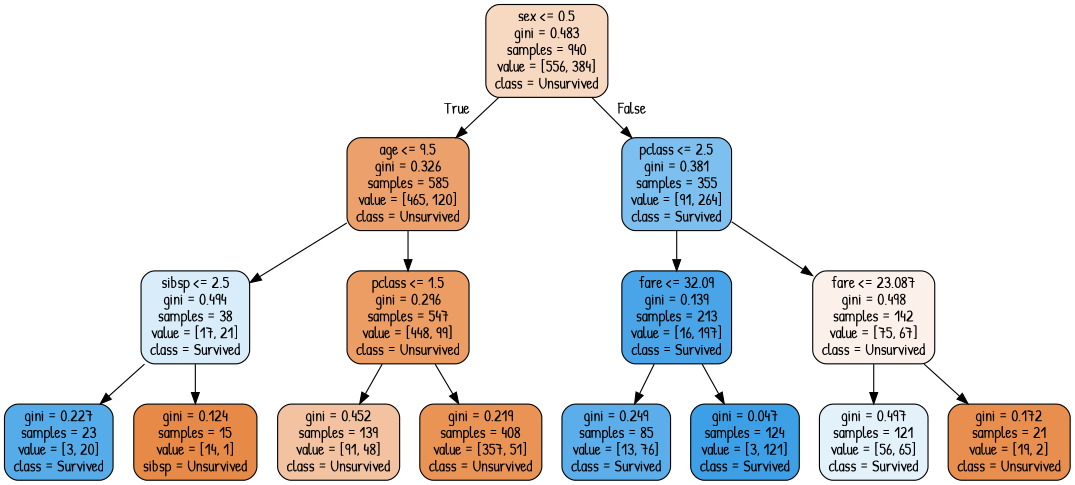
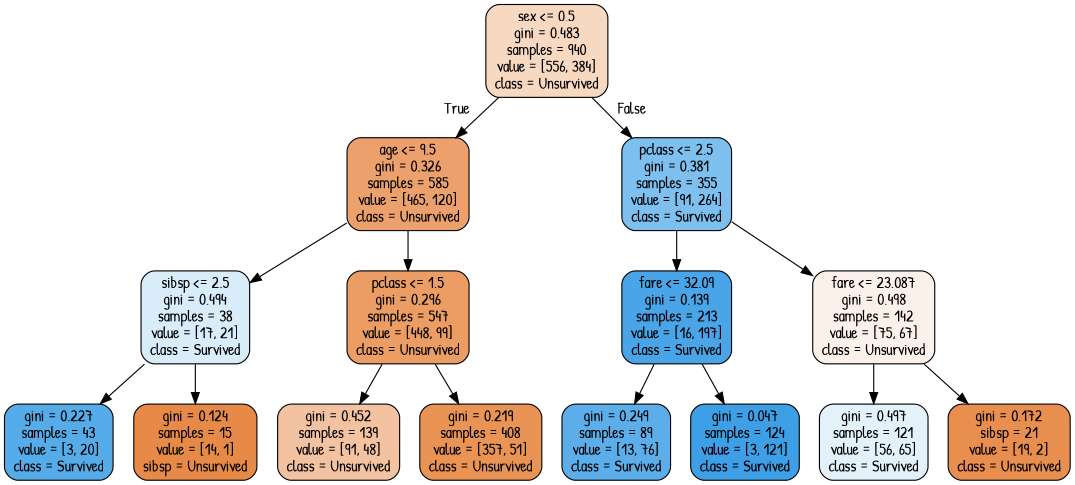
node "gini = 0.227 samples = 23 value = [3, 20] class = Survived": label "gini = 0.227 samples = 23 value = [3, 20] class = Survived" -> "gini = 0.227 samples = 43 value = [3, 20] class = Survived"
node "gini = 0.249 samples = 85 value = [13, 76] class = Survived": label "gini = 0.249 samples = 85 value = [13, 76] class = Survived" -> "gini = 0.249 samples = 89 value = [13, 76] class = Survived"
node "gini = 0.172 samples = 21 value = [19, 2] class = Unsurvived": label "gini = 0.172 samples = 21 value = [19, 2] class = Unsurvived" -> "gini = 0.172 sibsp = 21 value = [19, 2] class = Unsurvived"
